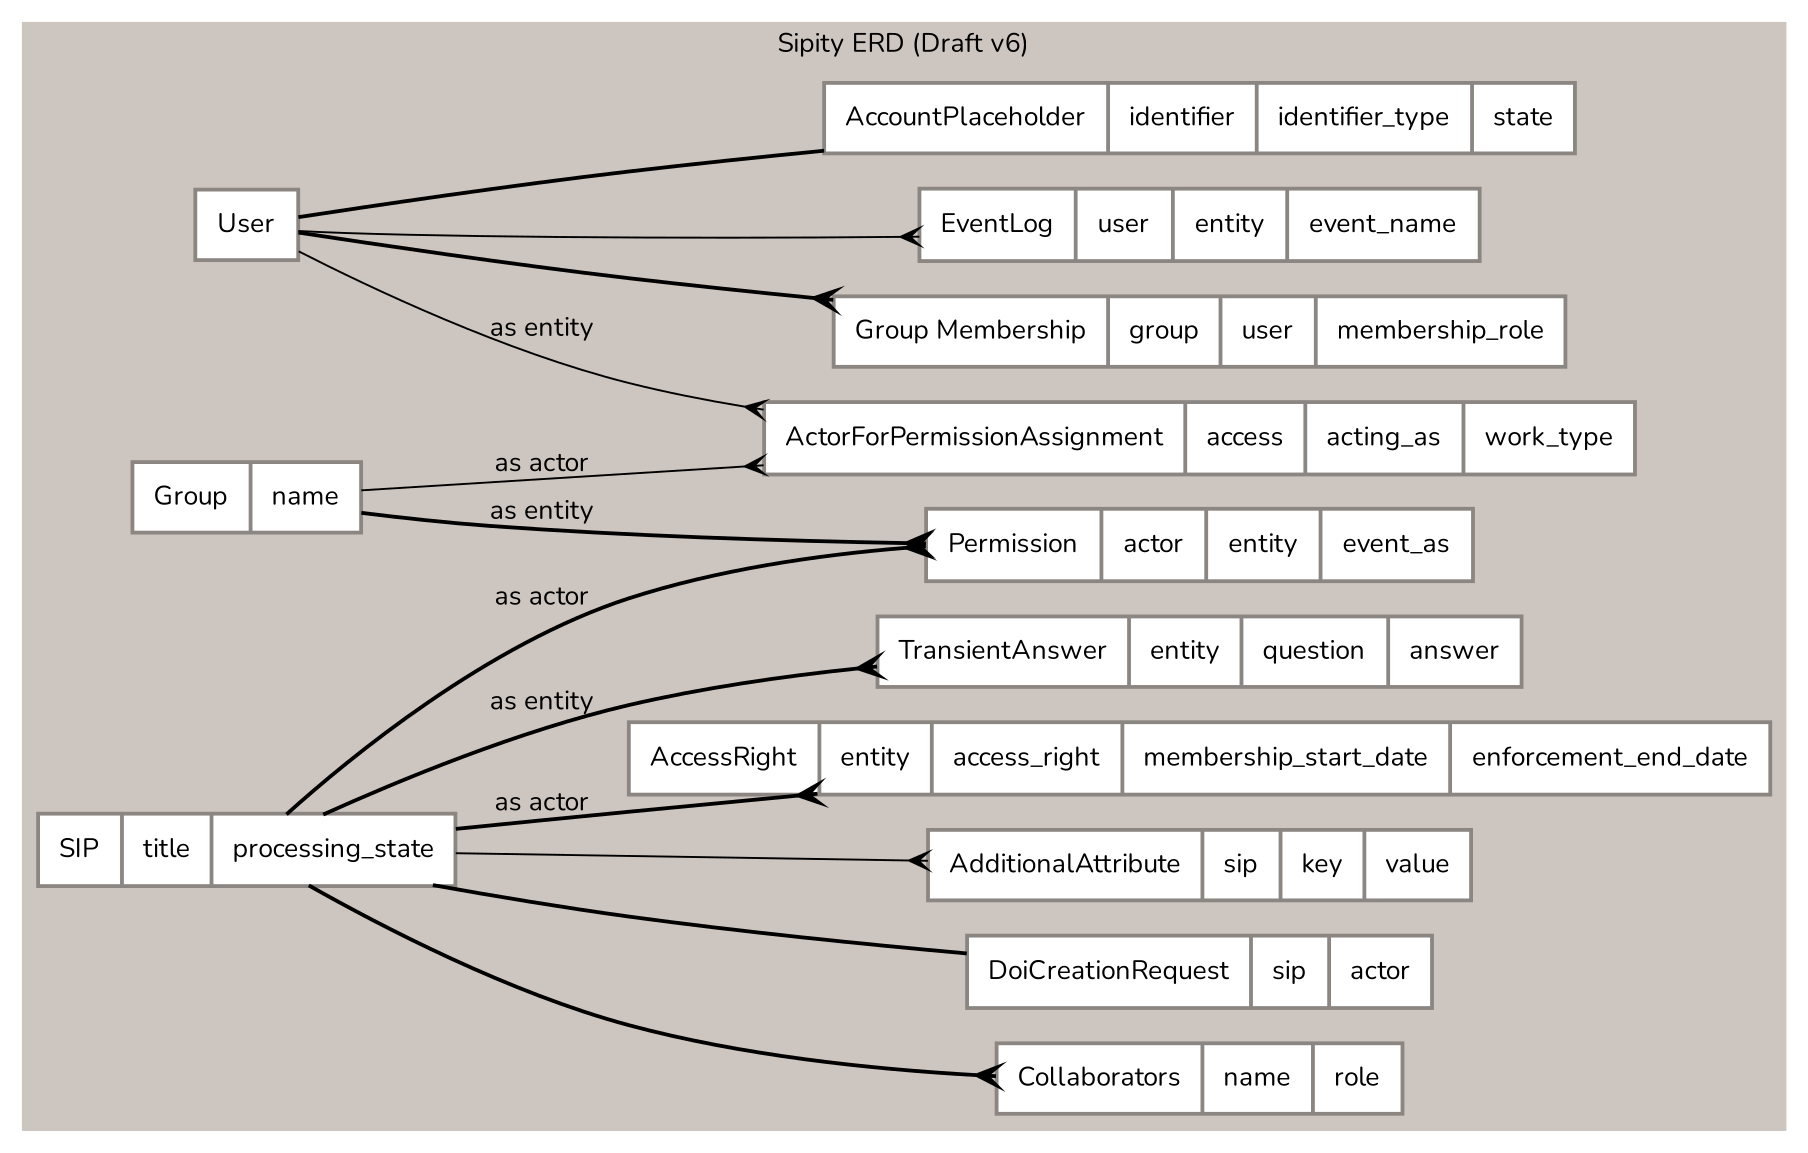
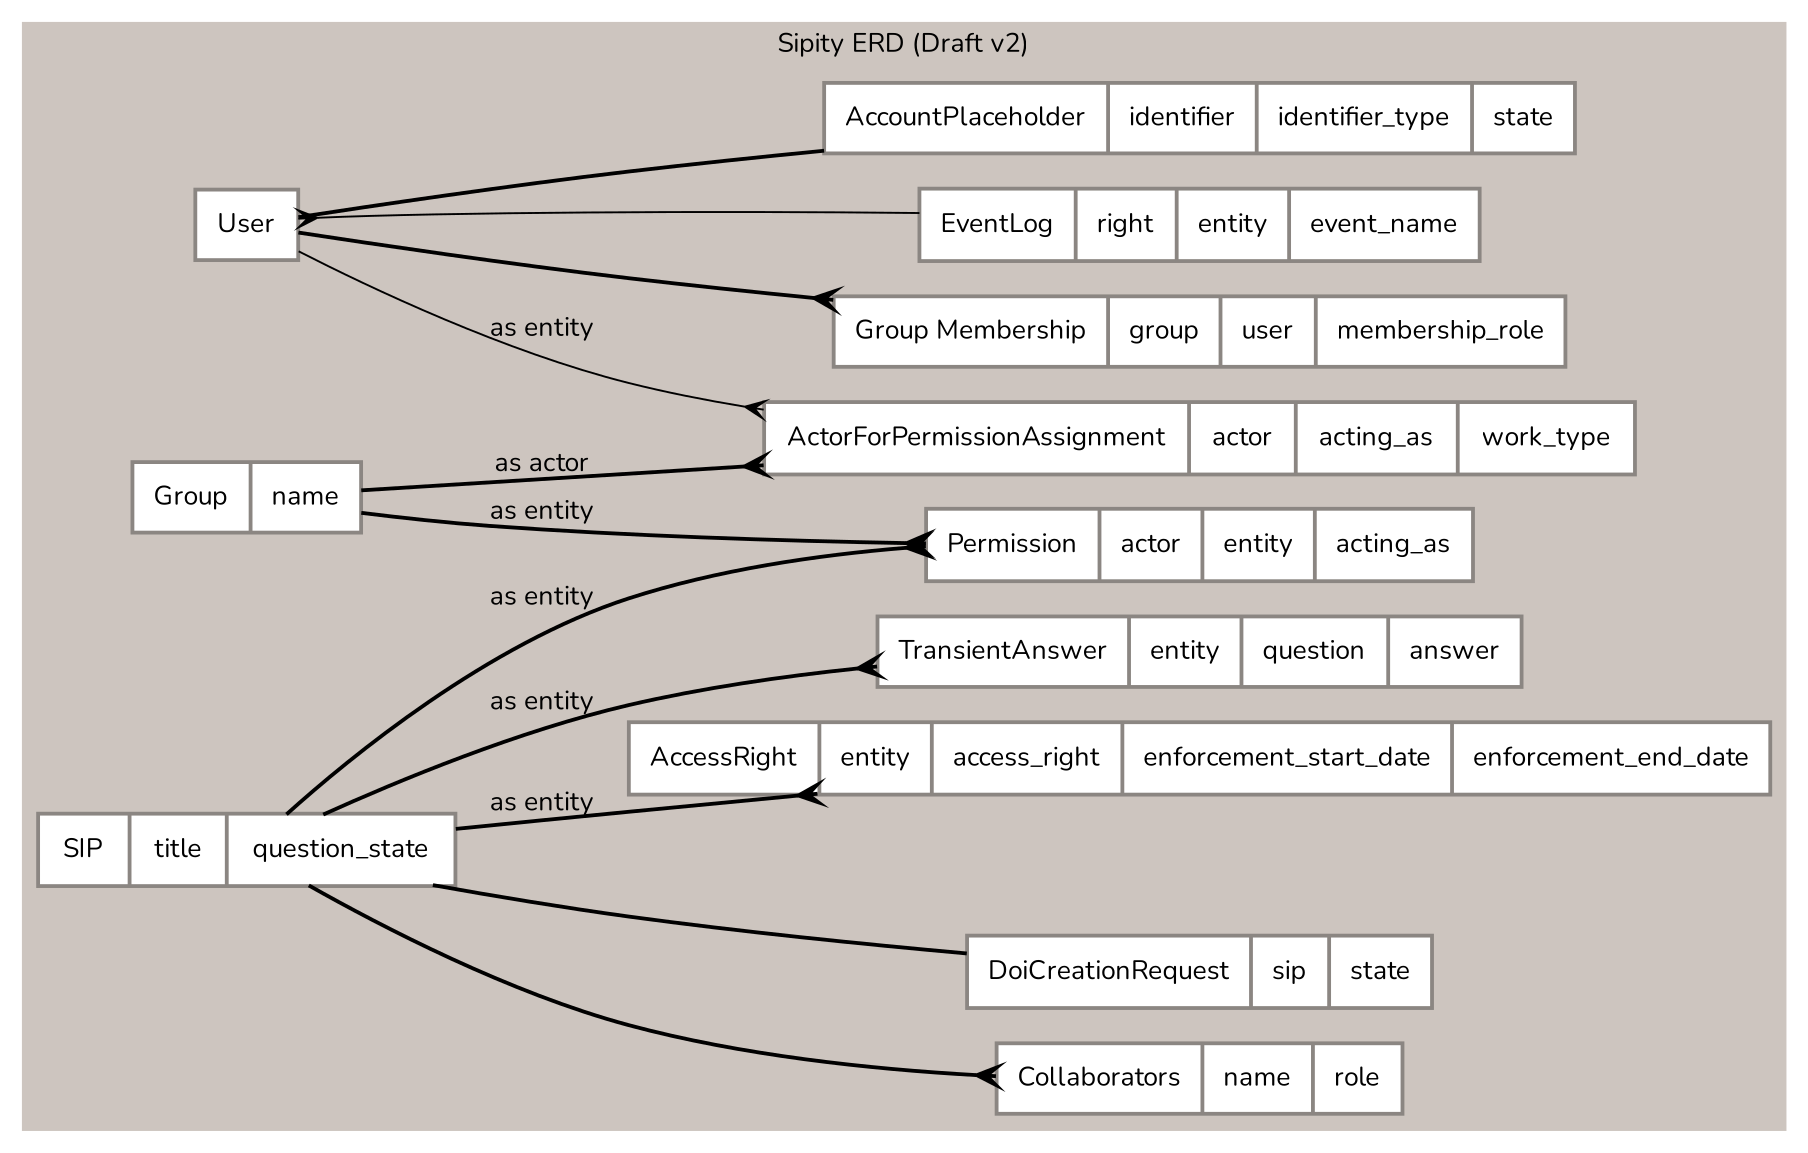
cluster "Sipity ERD (Draft v6)": label "Sipity ERD (Draft v6)" -> "Sipity ERD (Draft v2)"
node "EventLog": text "user" -> "right"
edge "User" -> "EventLog": reversed
node "ActorForPermissionAssignment": text "access" -> "actor"
edge "Group" -> "ActorForPermissionAssignment": style solid -> bold
node "Permission": text "event_as" -> "acting_as"
edge "SIP" -> "Permission": label "as actor" -> "as entity"
node "AccessRight": text "membership_start_date" -> "enforcement_start_date"
edge "SIP" -> "AccessRight": label "as actor" -> "as entity"
node "SIP": text "processing_state" -> "question_state"
node "AdditionalAttribute": removed
node "DoiCreationRequest": text "actor" -> "state"
